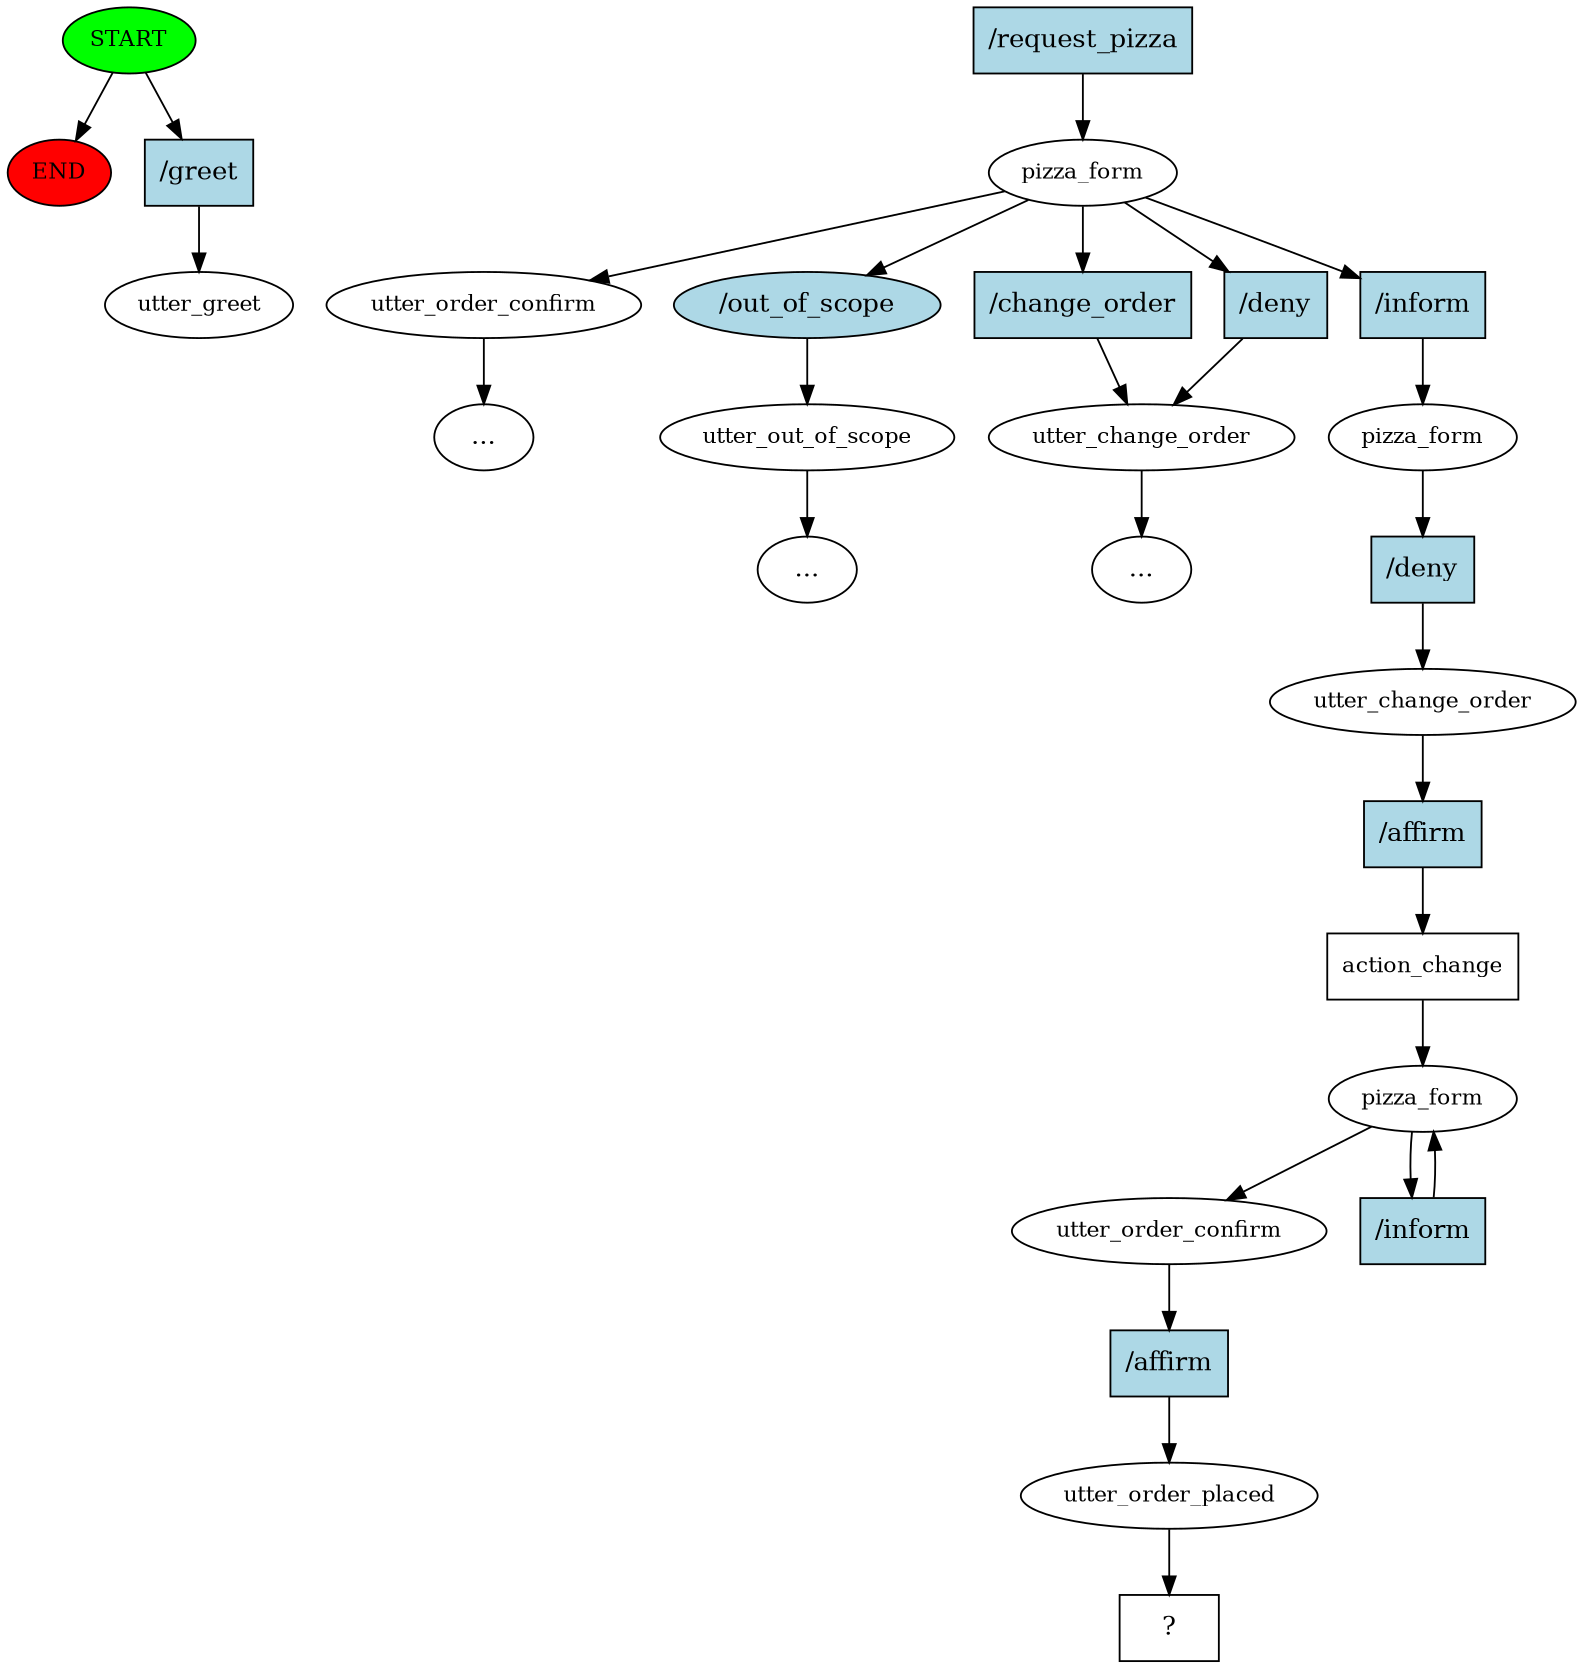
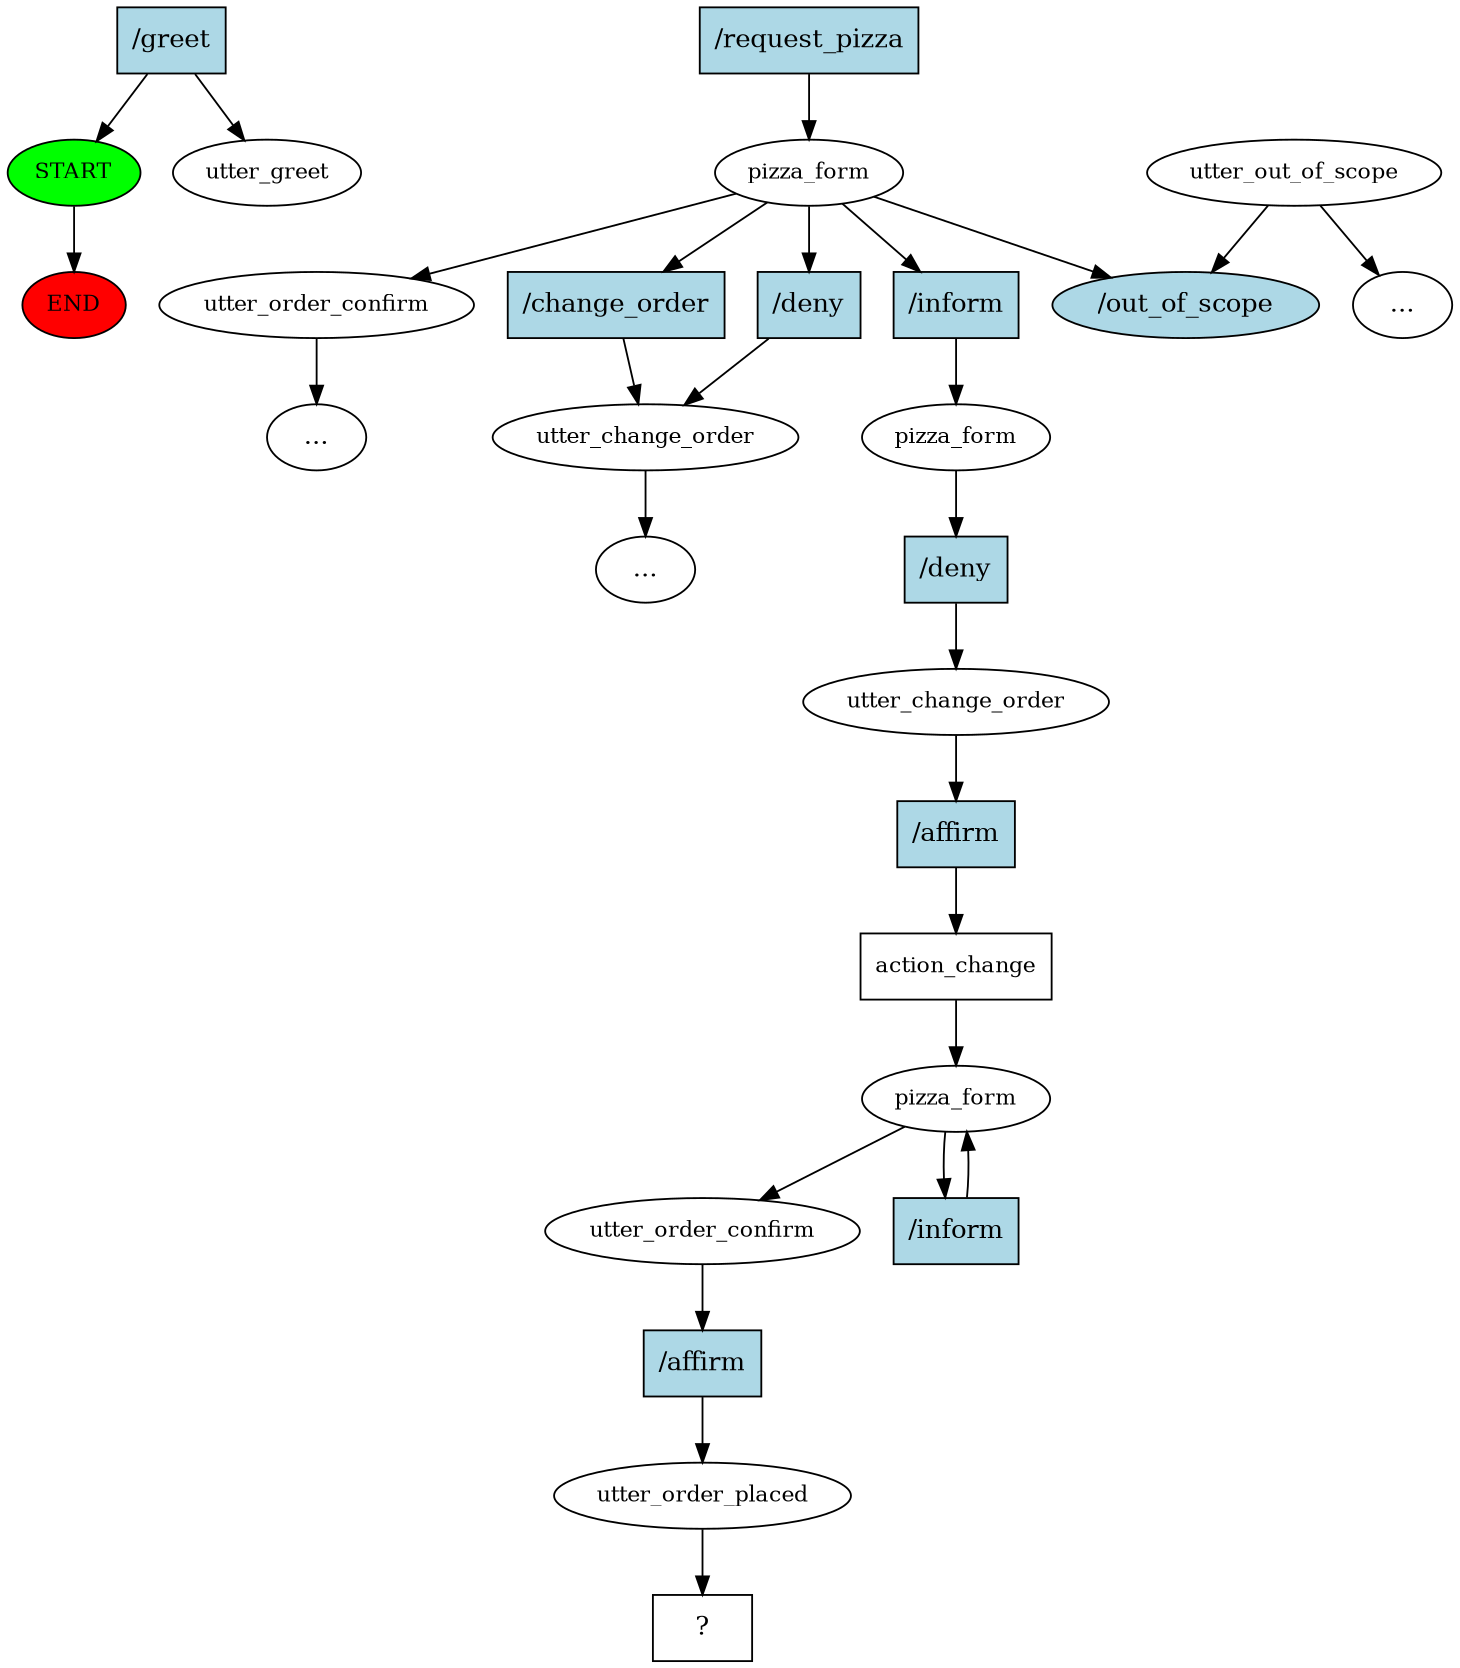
edge "START" -> "/greet": reversed
edge "/out_of_scope" -> "utter_out_of_scope": reversed
